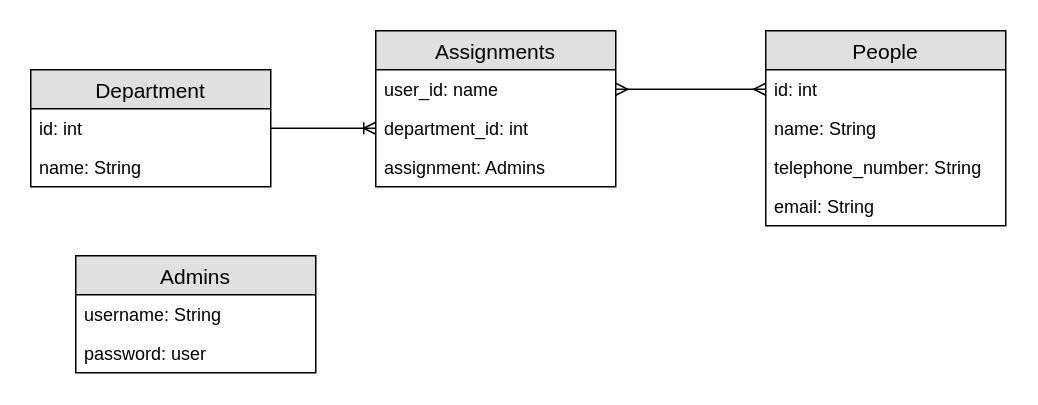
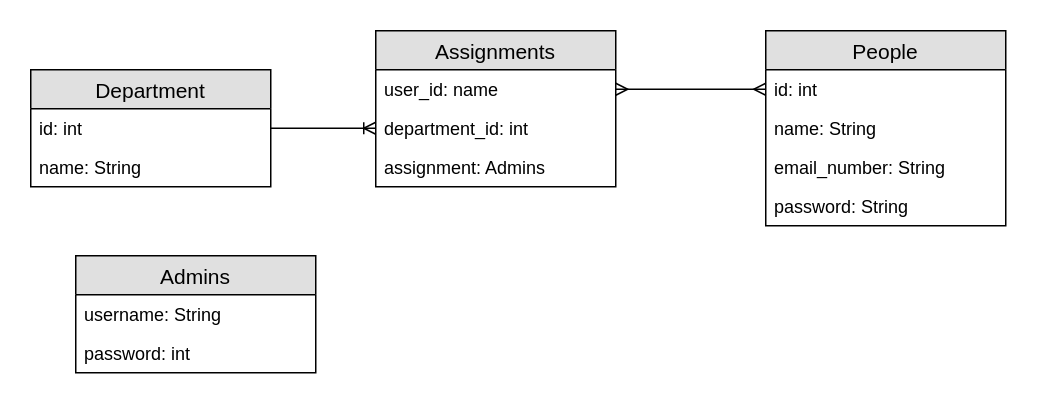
node "telephone_number: String": label "telephone_number: String" -> "email_number: String"
node "email: String": label "email: String" -> "password: String"
node "password: user": label "password: user" -> "password: int"
